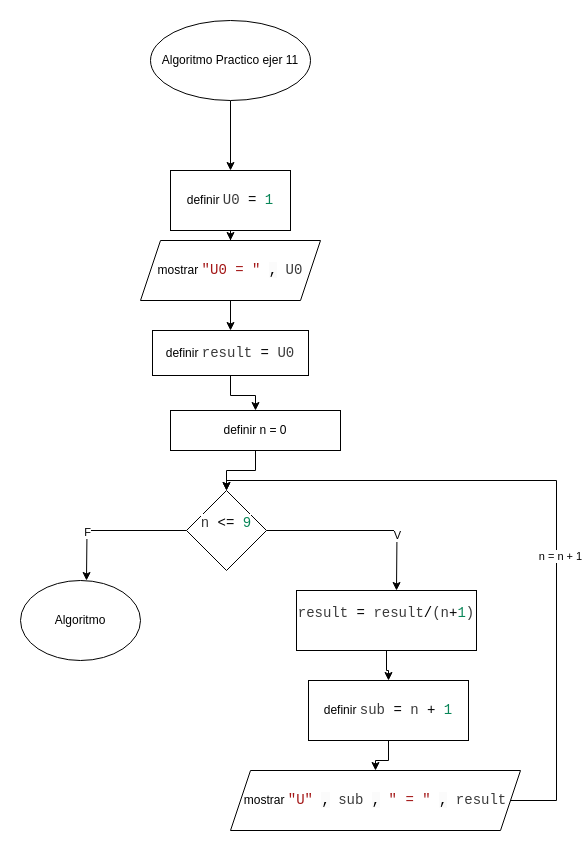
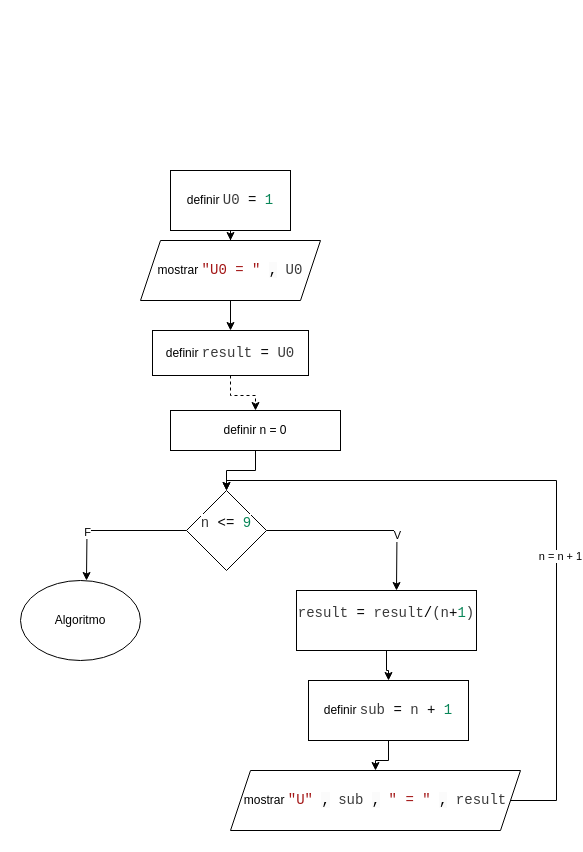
node "Algoritmo Practico ejer 11": removed
edge "Algoritmo Practico ejer 11" -> "definir U0 = 1": removed
edge "definir result = U0" -> "definir n = 0": style solid -> dashed
